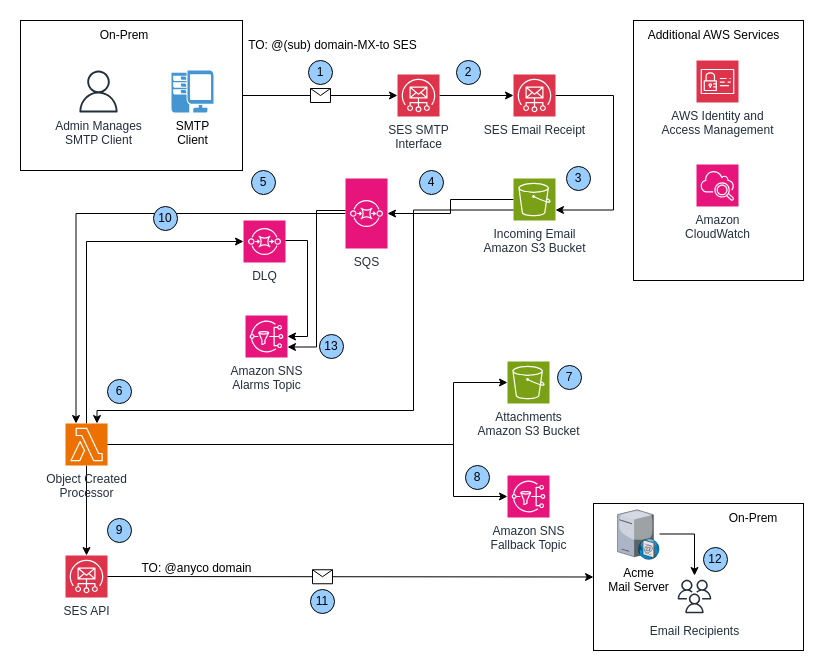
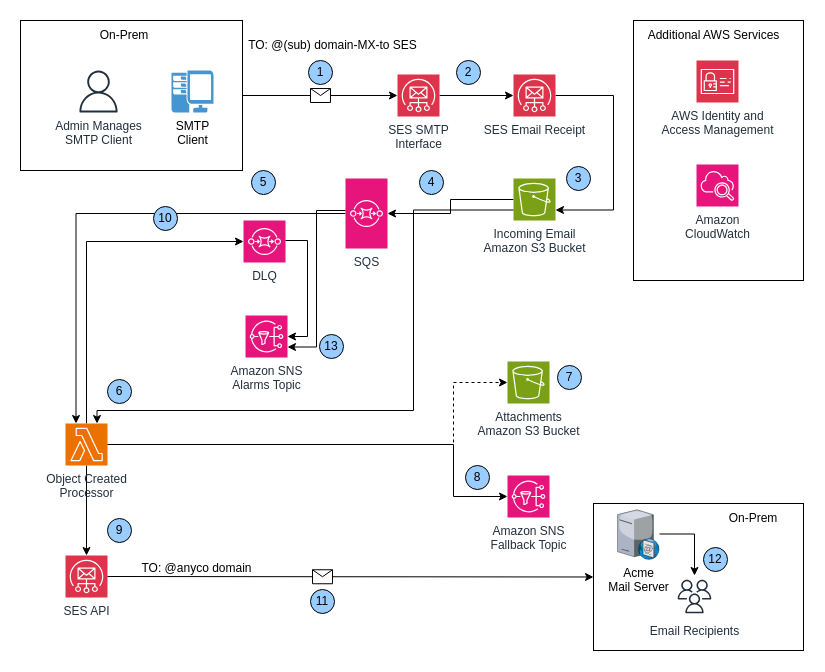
edge "Object Created Processor" -> "Attachments Amazon S3 Bucket": style solid -> dashed
